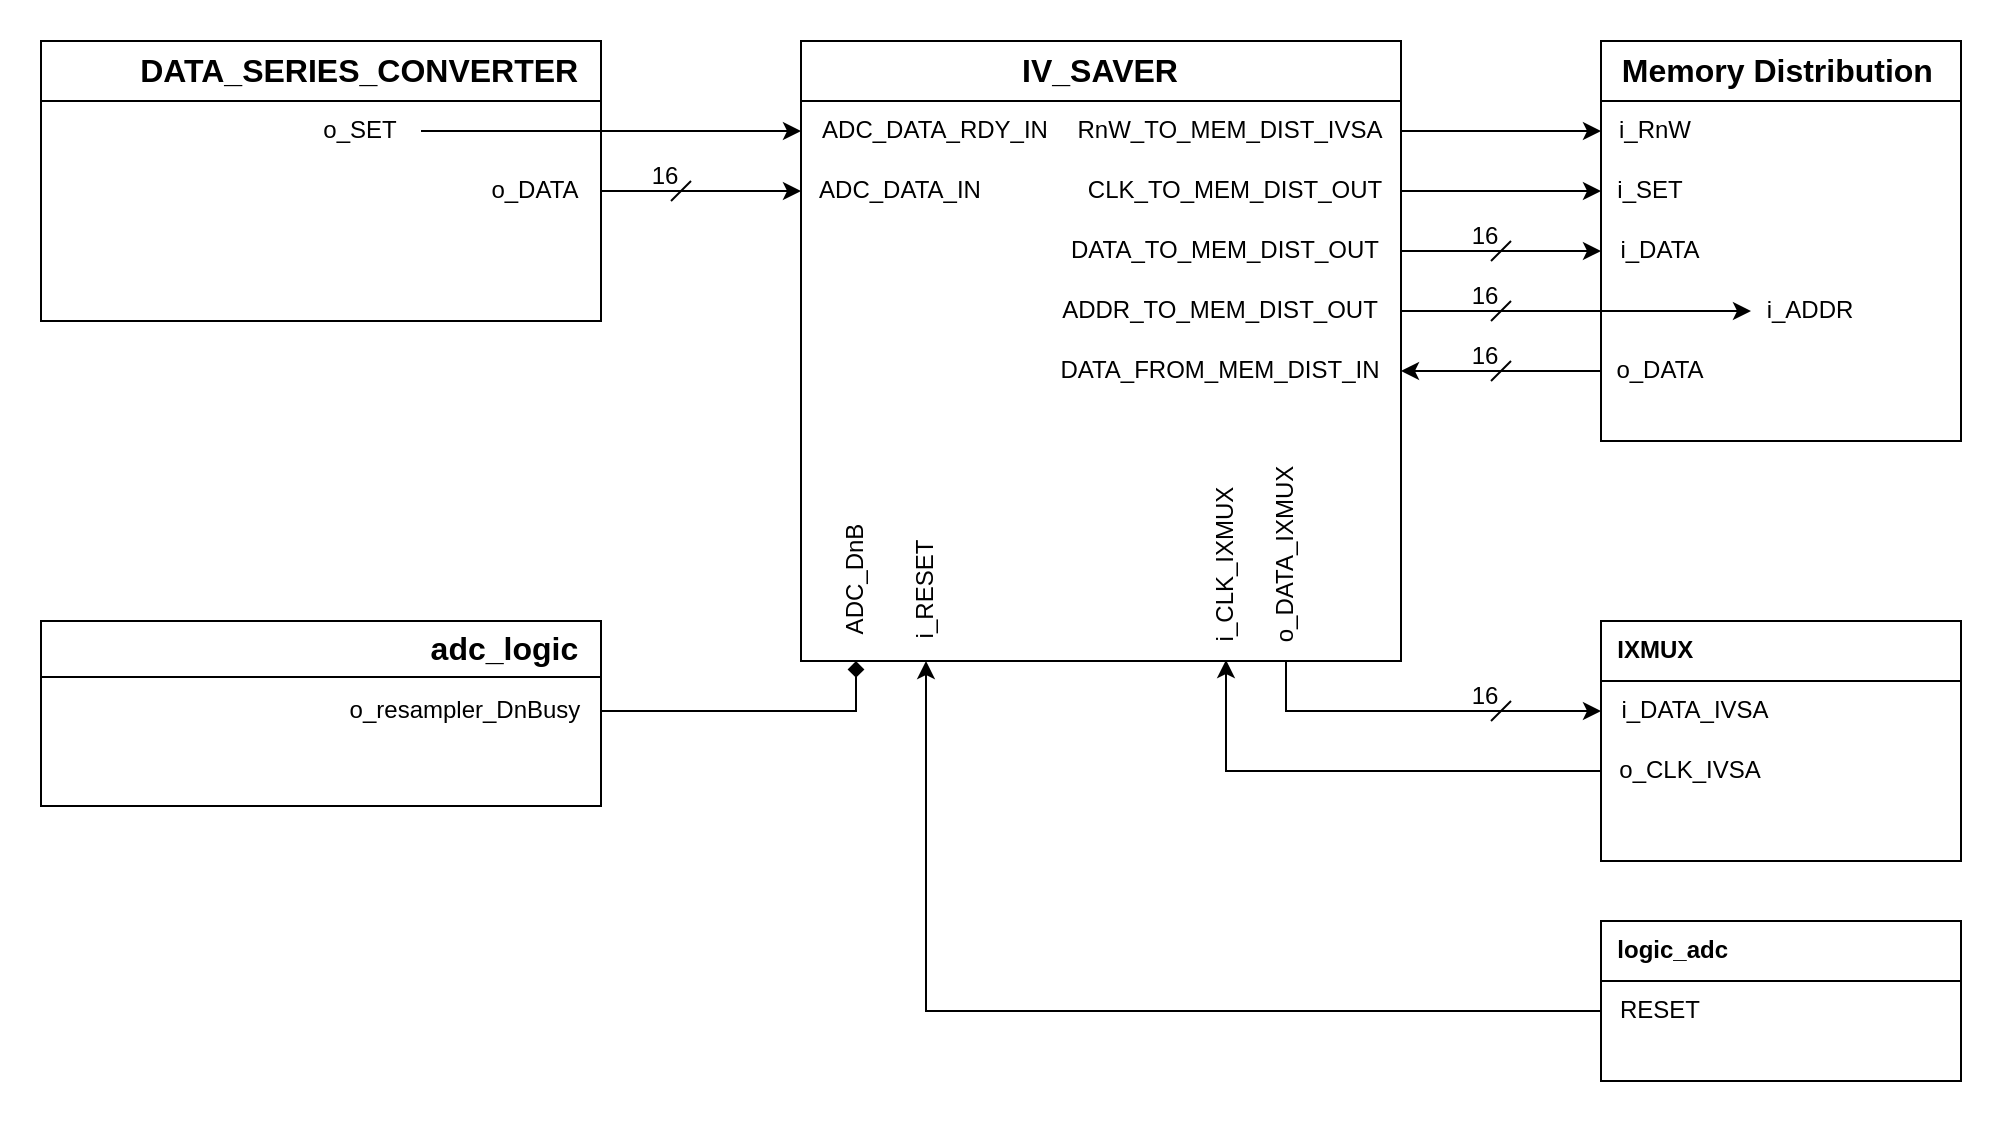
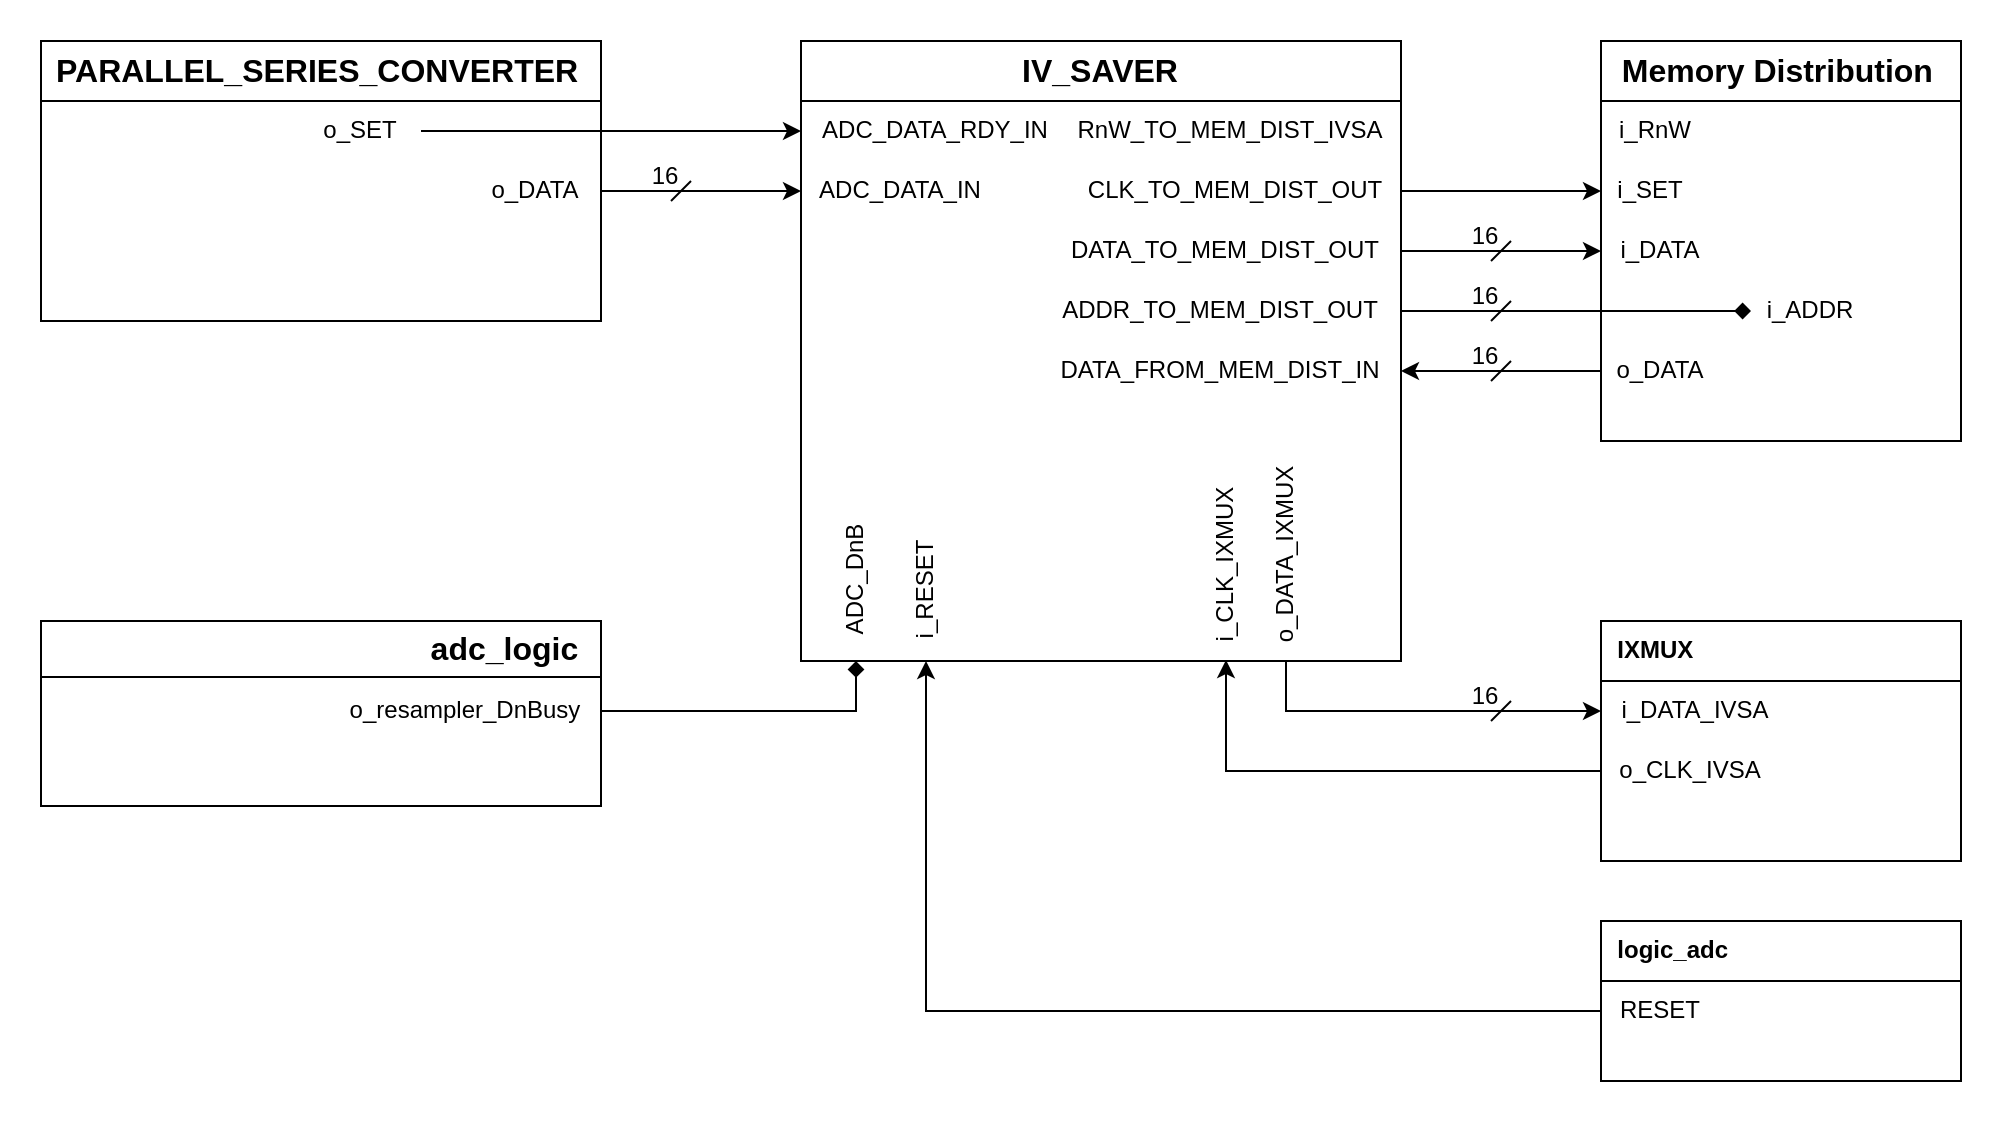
node "DATA_SERIES_CONVERTER": label "DATA_SERIES_CONVERTER" -> "PARALLEL_SERIES_CONVERTER"
edge "RnW_TO_MEM_DIST_IVSA" -> "i_RnW": removed
edge "ADDR_TO_MEM_DIST_OUT" -> "i_ADDR": arrowhead classic -> diamond
